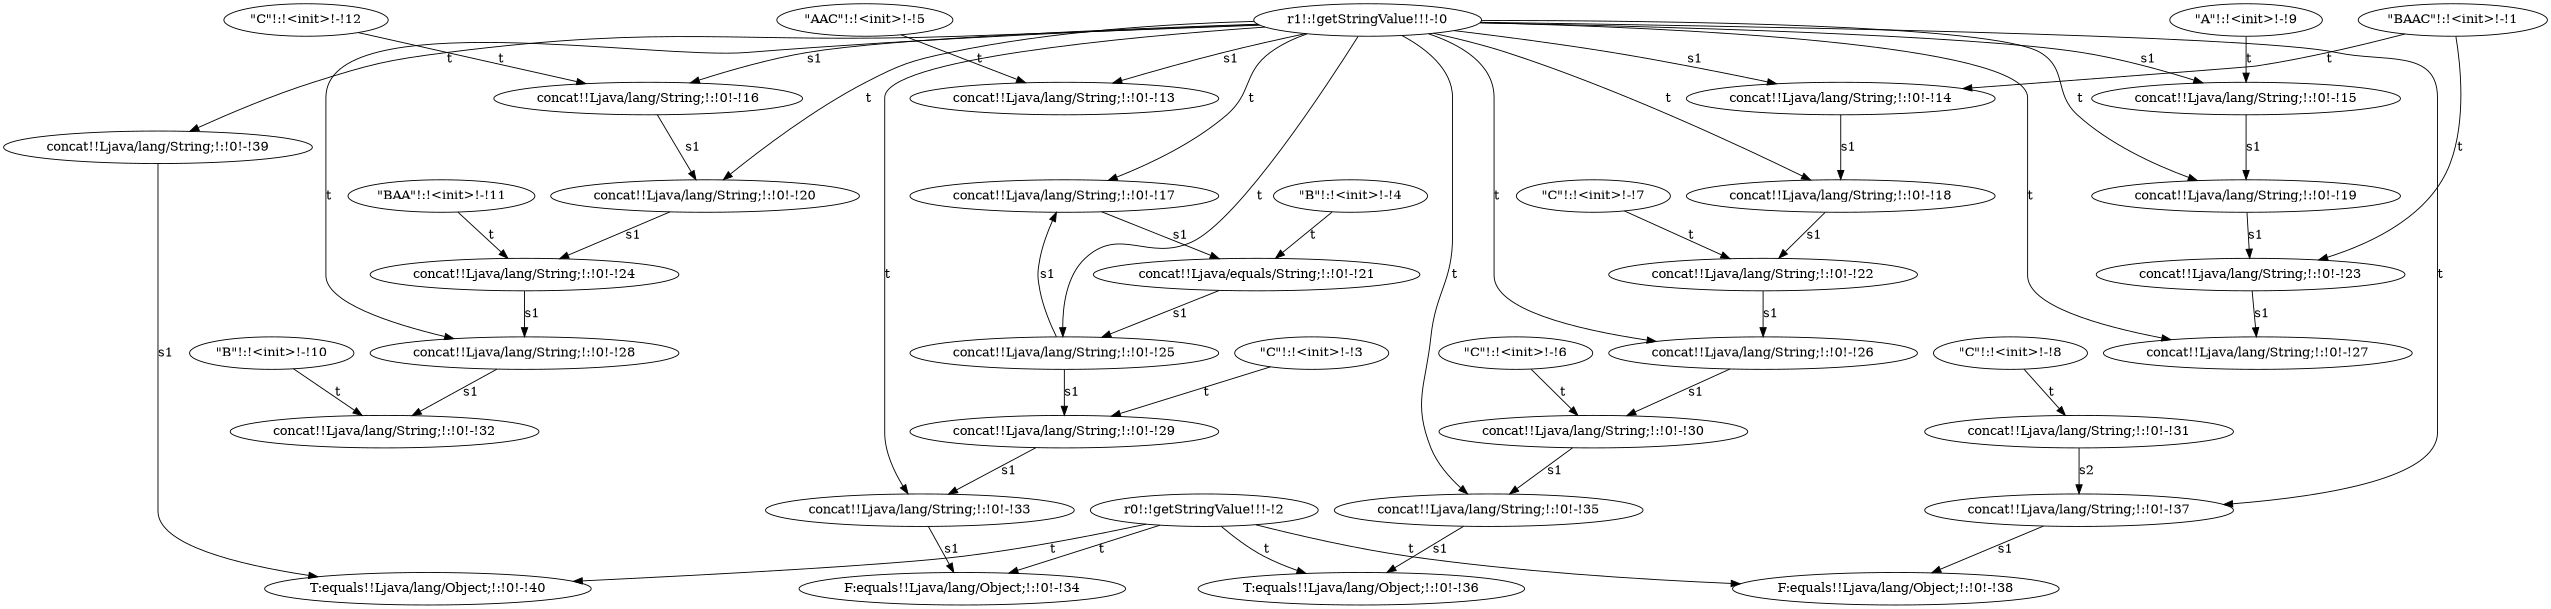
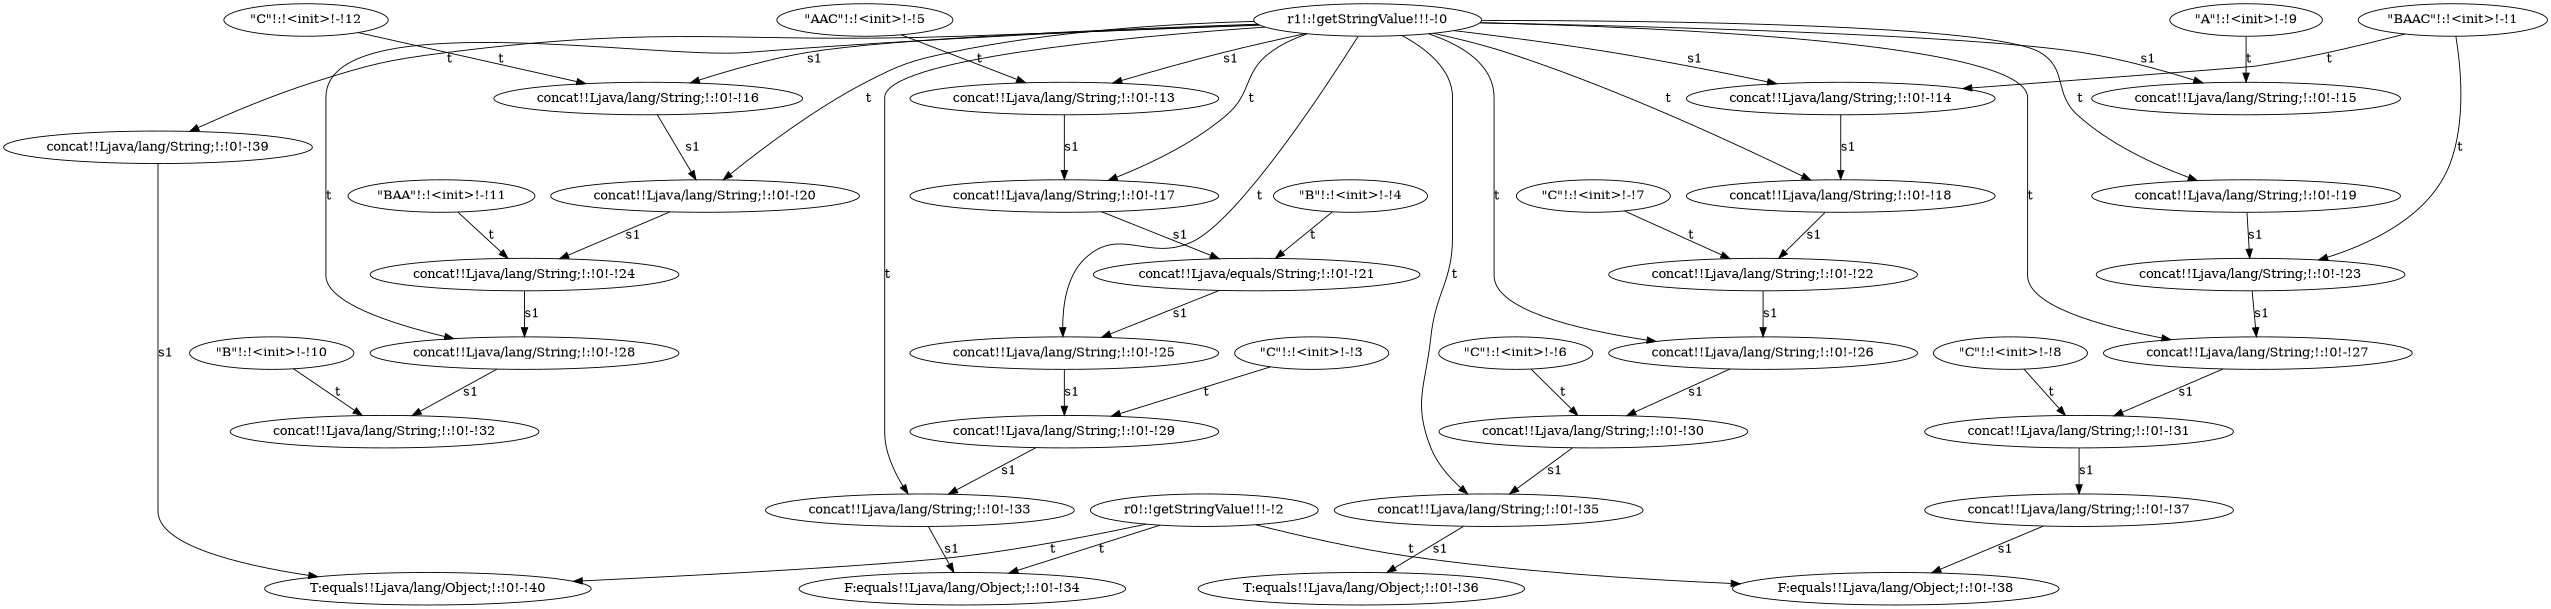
edge "r1!:!getStringValue!!!-!0" -> "concat!!Ljava/lang/String;!:!0!-!37": removed, label "t"
edge "concat!!Ljava/lang/String;!:!0!-!15" -> "concat!!Ljava/lang/String;!:!0!-!19": removed, label "s1"
edge "concat!!Ljava/lang/String;!:!0!-!25" -> "concat!!Ljava/lang/String;!:!0!-!17": now "concat!!Ljava/lang/String;!:!0!-!13" -> "concat!!Ljava/lang/String;!:!0!-!17"
edge "concat!!Ljava/lang/String;!:!0!-!27" -> "concat!!Ljava/lang/String;!:!0!-!31": added, label "s1"
edge "concat!!Ljava/lang/String;!:!0!-!31" -> "concat!!Ljava/lang/String;!:!0!-!37": label "s2" -> "s1"
edge "r0!:!getStringValue!!!-!2" -> "T:equals!!Ljava/lang/Object;!:!0!-!36": removed, label "t"
